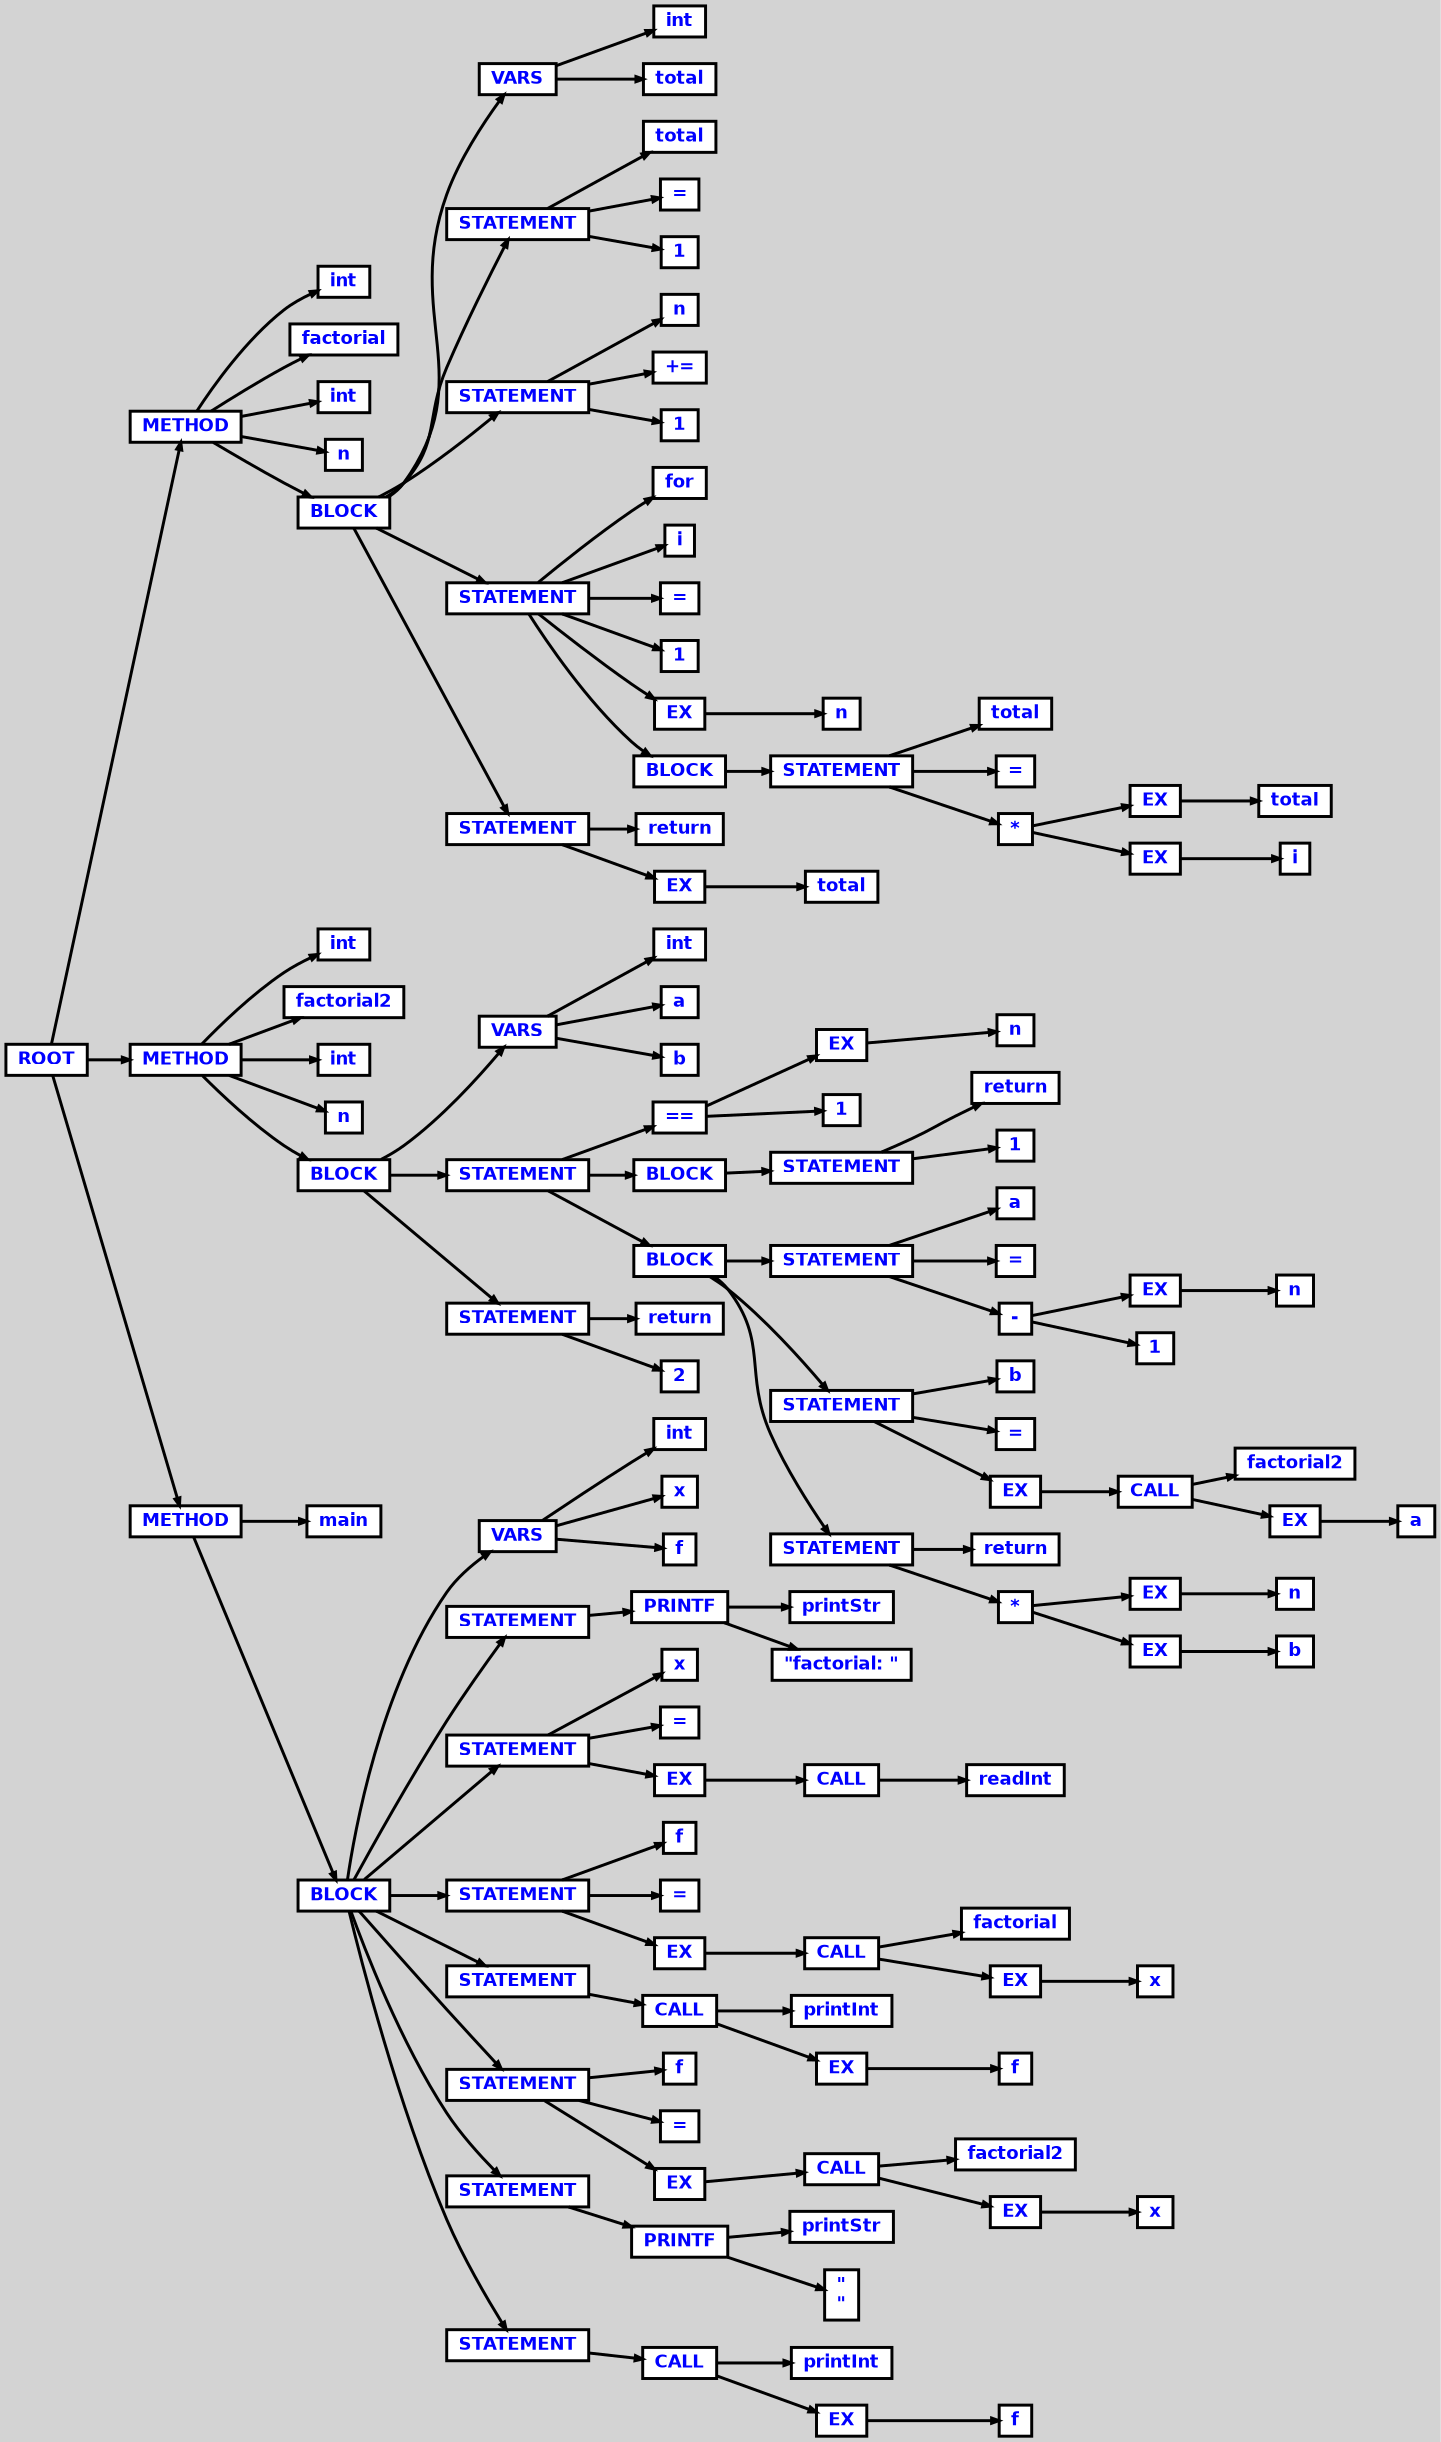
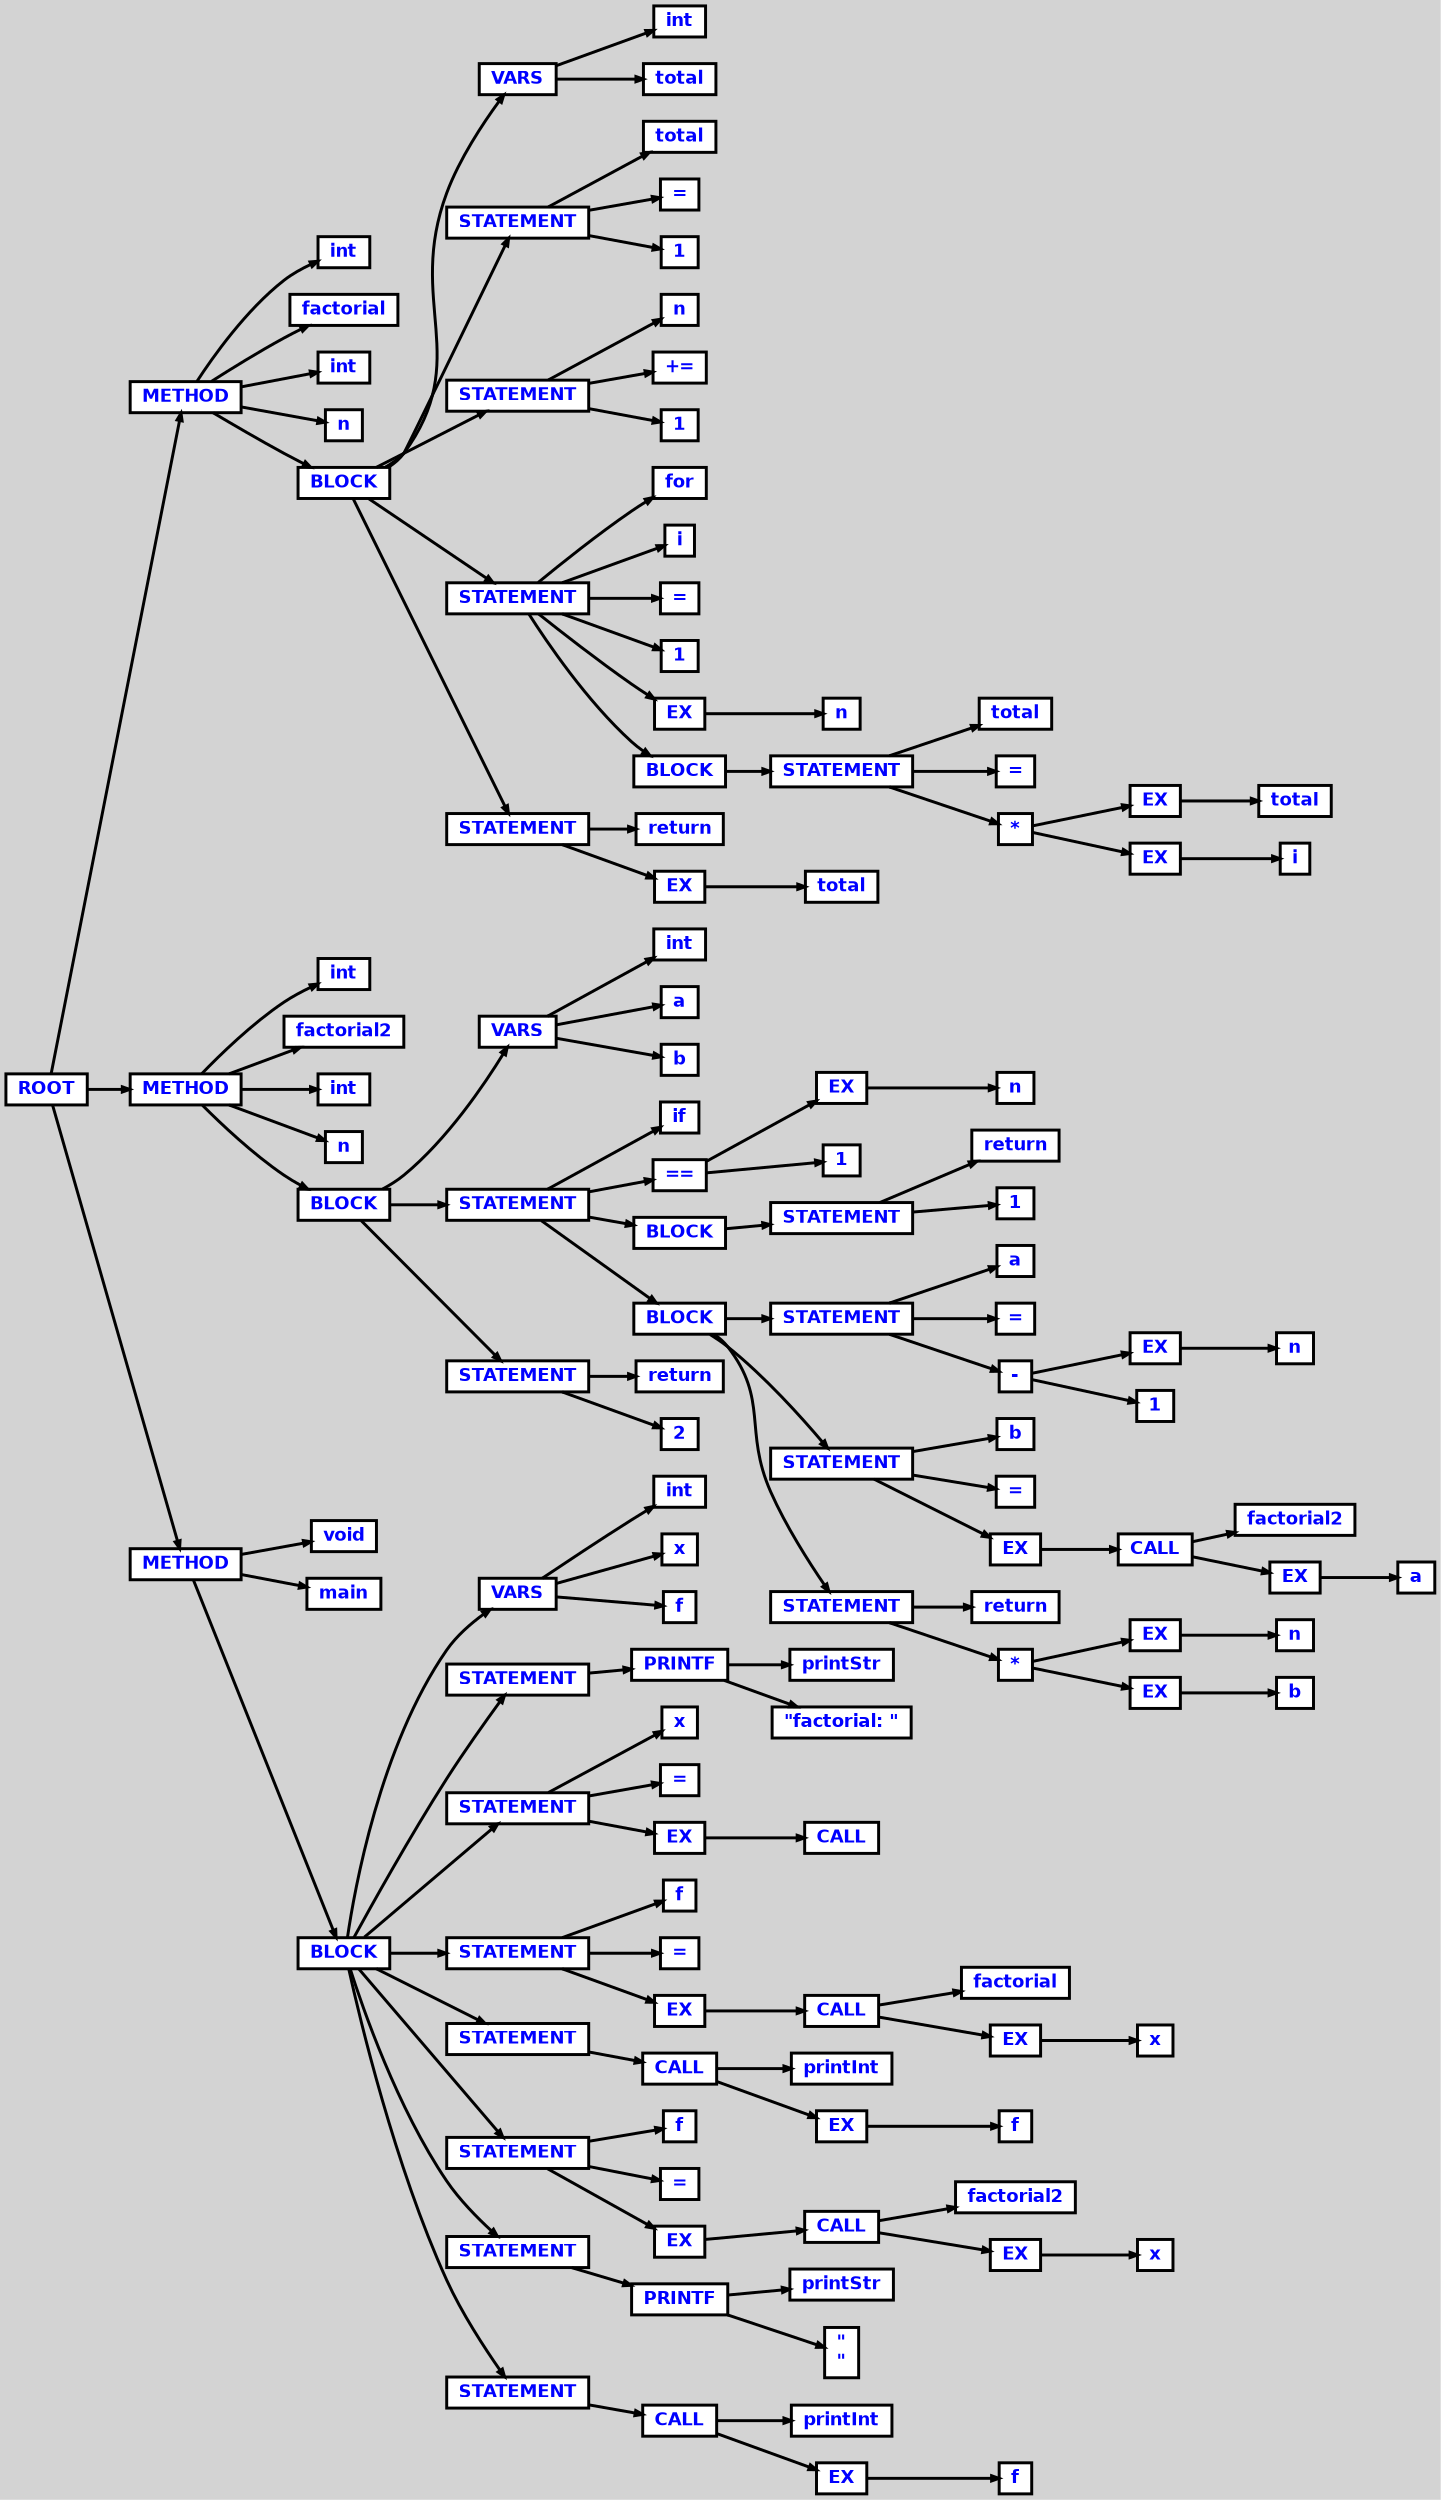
node "if": added
node "void": added
node "readInt": removed
